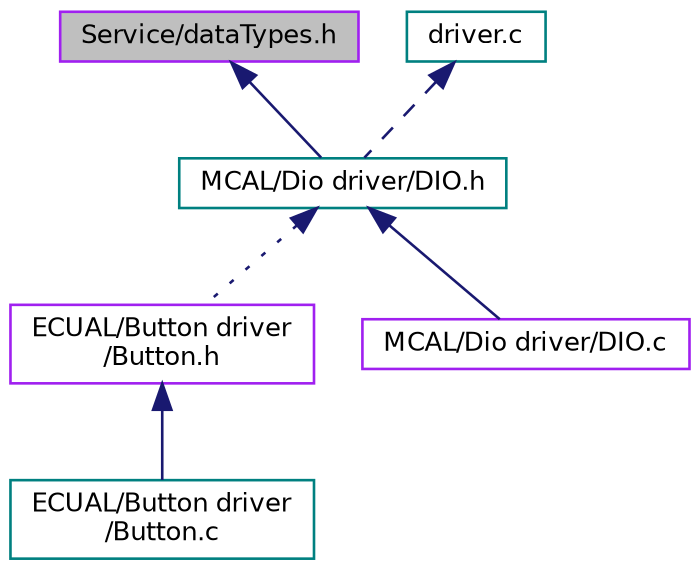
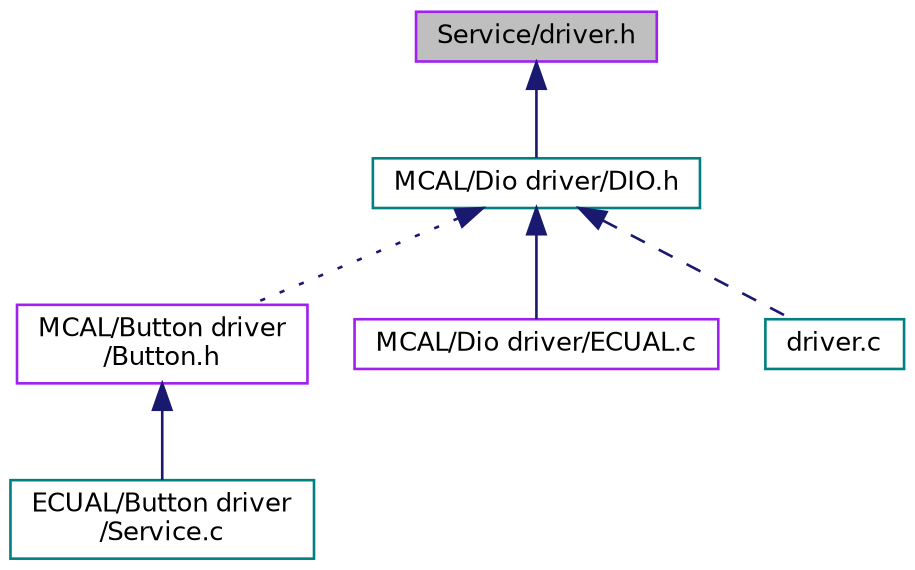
node "Service/dataTypes.h": label "Service/dataTypes.h" -> "Service/driver.h"
edge "MCAL/Dio driver/DIO.h" -> "driver.c": reversed
node "ECUAL/Button driver /Button.h": label "ECUAL/Button driver /Button.h" -> "MCAL/Button driver /Button.h"
node "MCAL/Dio driver/DIO.c": label "MCAL/Dio driver/DIO.c" -> "MCAL/Dio driver/ECUAL.c"
node "ECUAL/Button driver /Button.c": label "ECUAL/Button driver /Button.c" -> "ECUAL/Button driver /Service.c"
